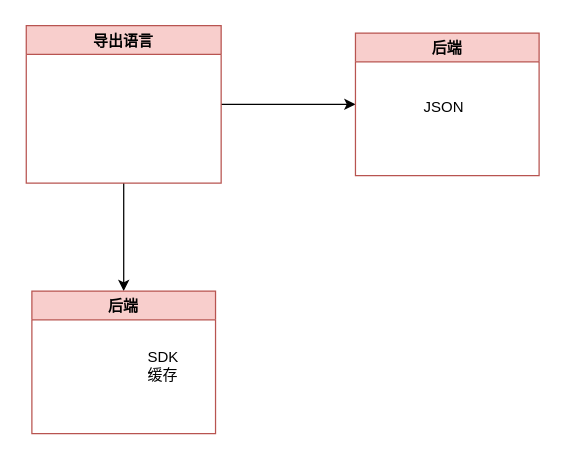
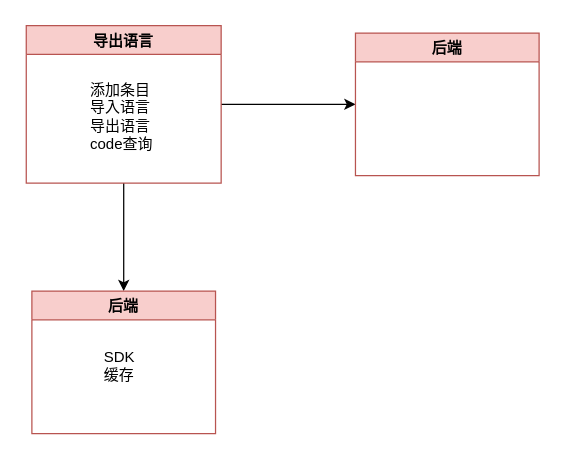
node "JSON": removed
node "添加条目 导入语言 导出语言 code查询": added
node "SDK 缓存": moved (168, 363) -> (124, 363)
